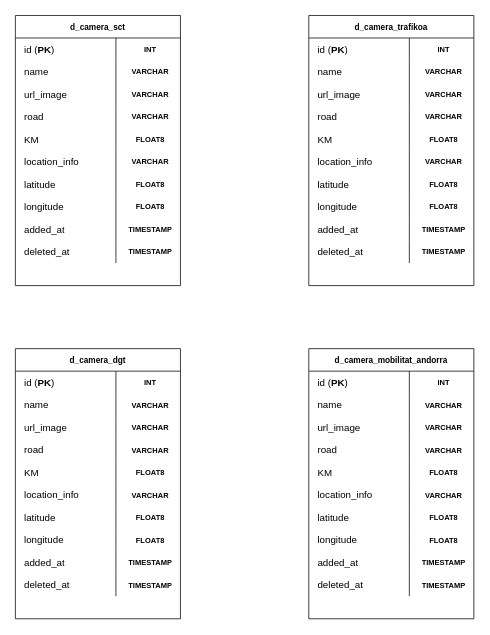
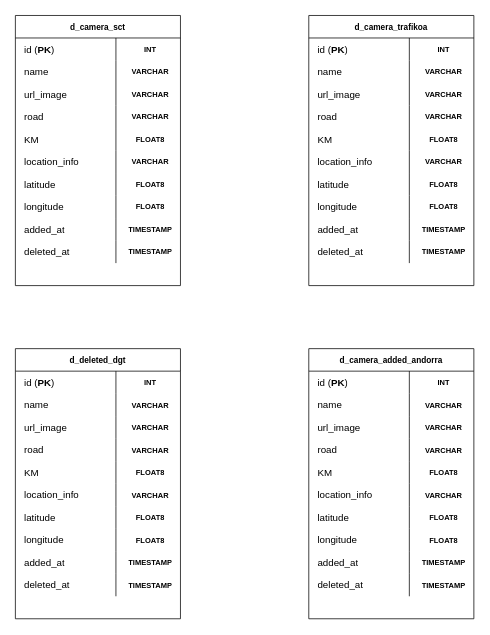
node "d_camera_dgt": label "d_camera_dgt" -> "d_deleted_dgt"
node "d_camera_mobilitat_andorra": label "d_camera_mobilitat_andorra" -> "d_camera_added_andorra"
